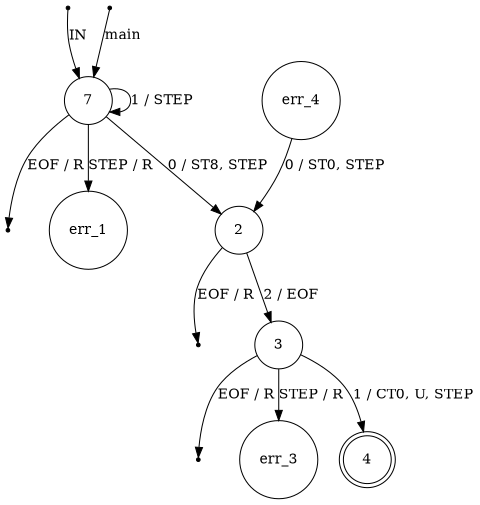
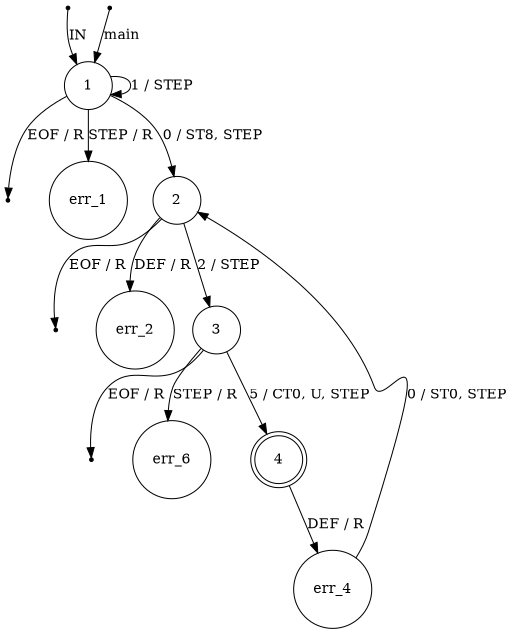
node "7": label "7" -> "1"
edge "2" -> "3": label "2 / EOF" -> "2 / STEP"
node "err_2": added
edge "3" -> "4": label "1 / CT0, U, STEP" -> "5 / CT0, U, STEP"
node "err_3": label "err_3" -> "err_6"
edge "4" -> "err_4": added, label "DEF / R"
